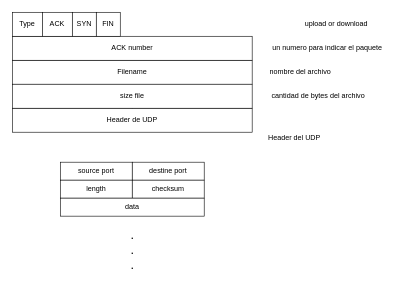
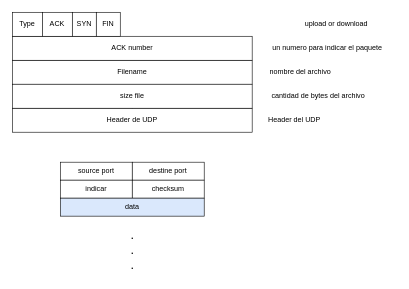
node "Header del UDP": moved (294, 138) -> (294, 120)
node "length": label "length" -> "indicar"
node "data": fillcolor #ffffff -> #dae8fc
